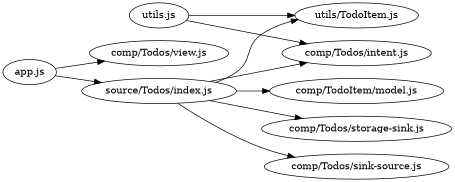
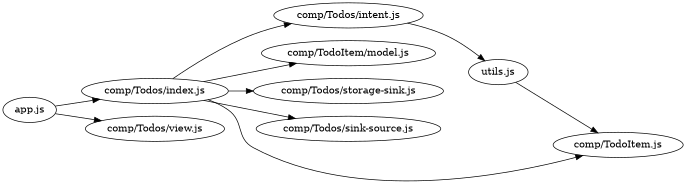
node "utils/TodoItem.js": label "utils/TodoItem.js" -> "comp/TodoItem.js"
edge "utils.js" -> "comp/Todos/intent.js": reversed
node "source/Todos/index.js": label "source/Todos/index.js" -> "comp/Todos/index.js"
